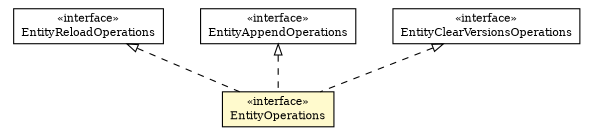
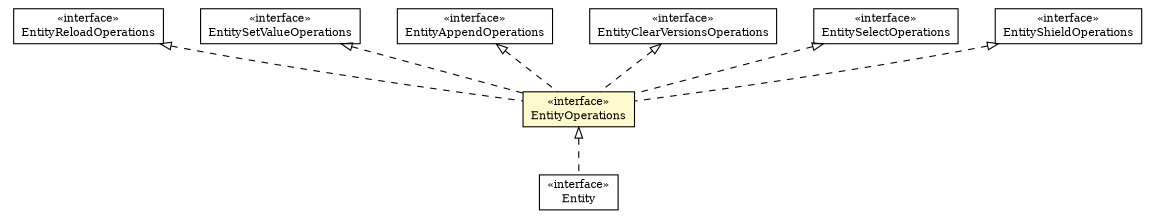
node "EntitySetValueOperations": added
node "EntitySelectOperations": added
node "EntityShieldOperations": added
node "Entity": added
